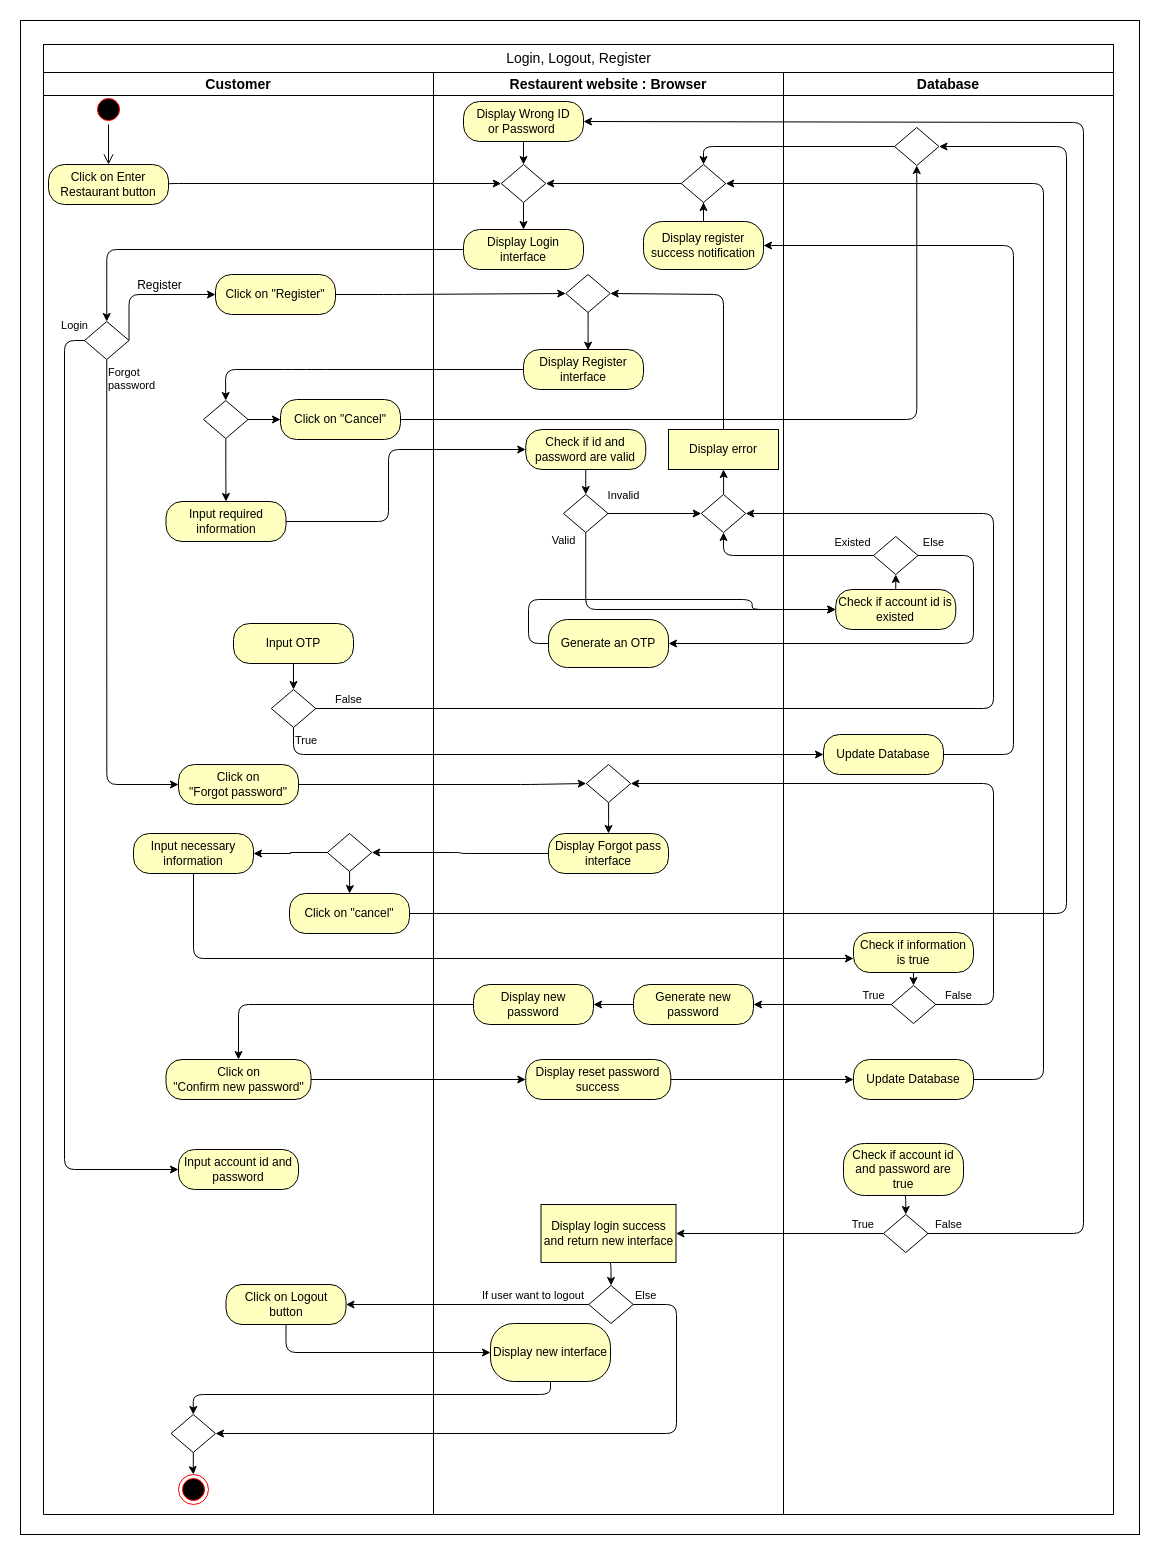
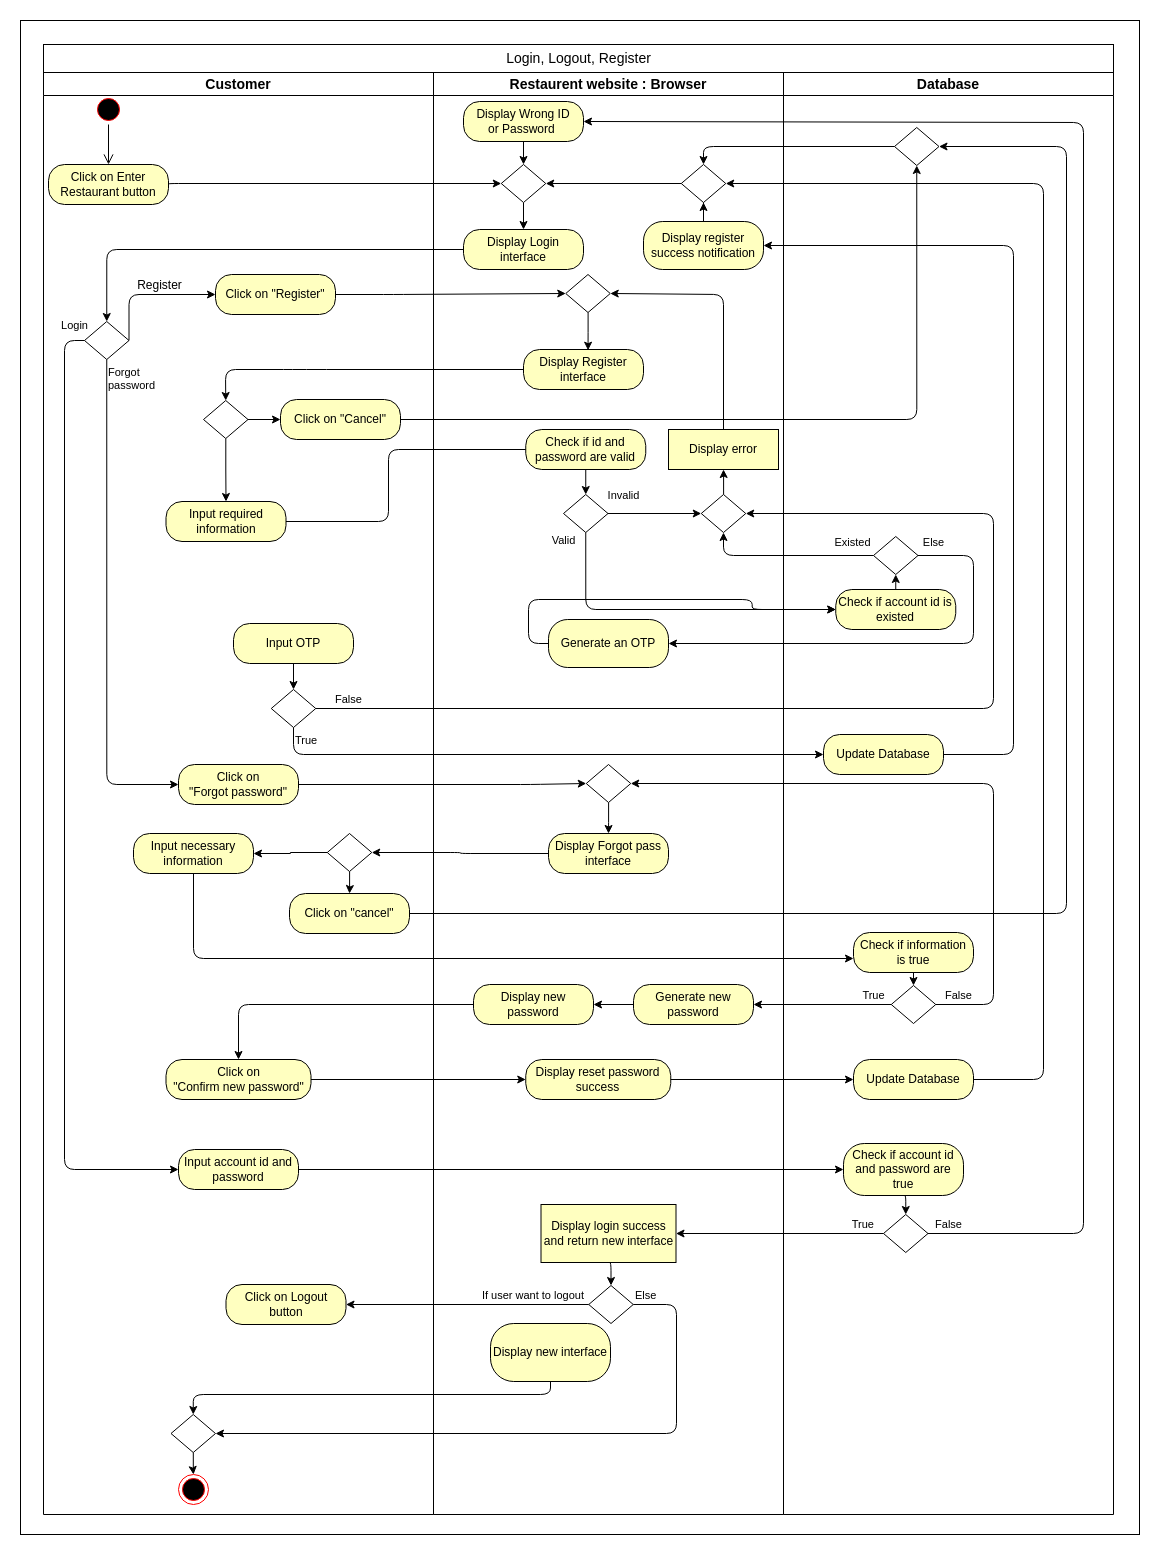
edge "Input required information" -> "Check if id and password are valid": arrowhead classic -> none
edge "Input account id and password" -> "Check if account id and password are true": added
edge "Click on Logout button" -> "Display new interface": removed
